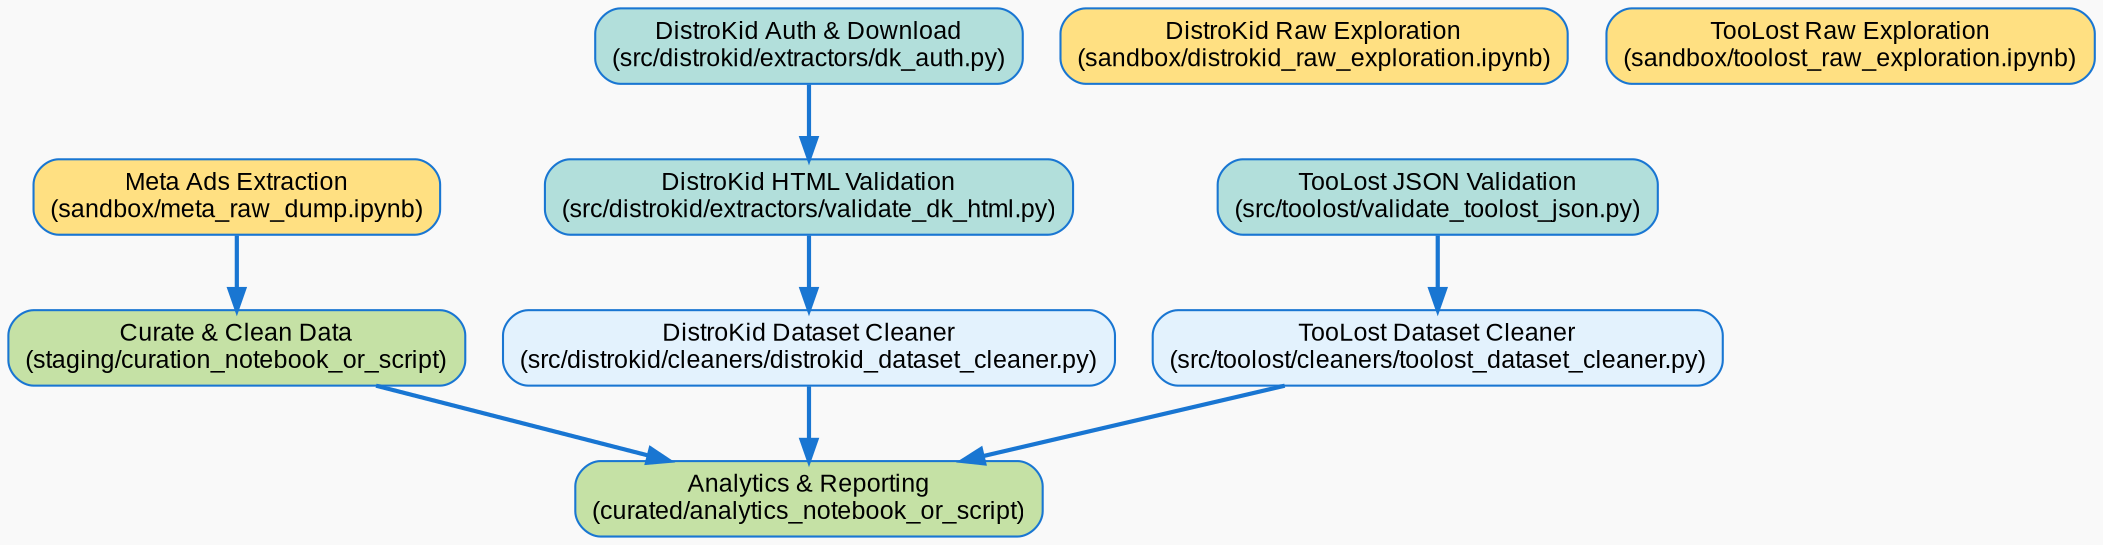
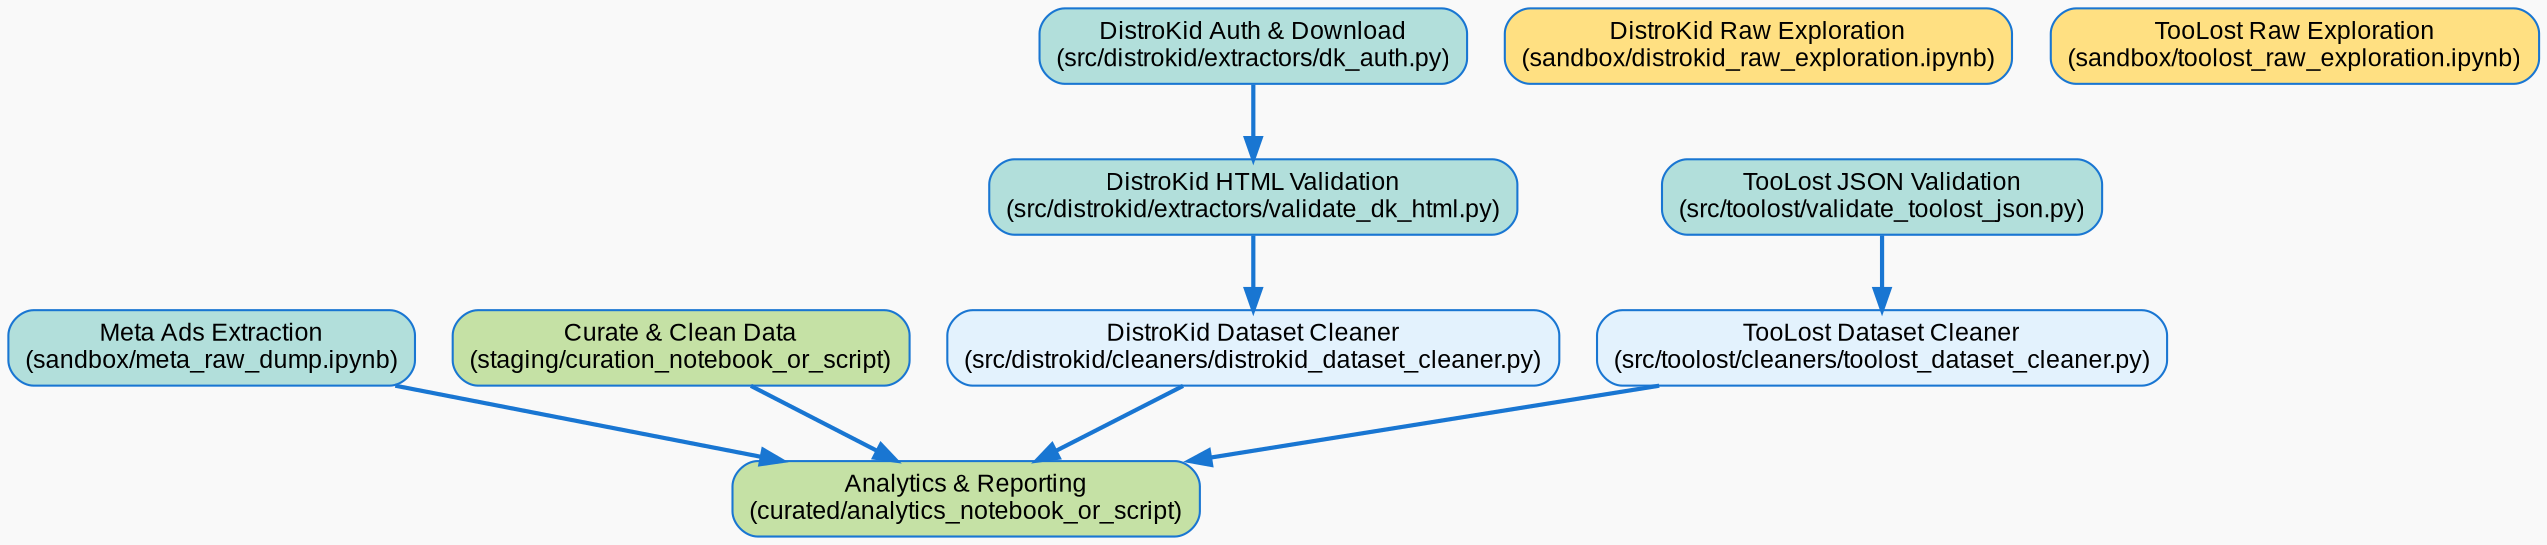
node "Meta Ads Extraction (sandbox/meta_raw_dump.ipynb)": fillcolor #ffe082 -> #b2dfdb
edge "Meta Ads Extraction (sandbox/meta_raw_dump.ipynb)" -> "Curate & Clean Data (staging/curation_notebook_or_script)": now "Meta Ads Extraction (sandbox/meta_raw_dump.ipynb)" -> "Analytics & Reporting (curated/analytics_notebook_or_script)"
